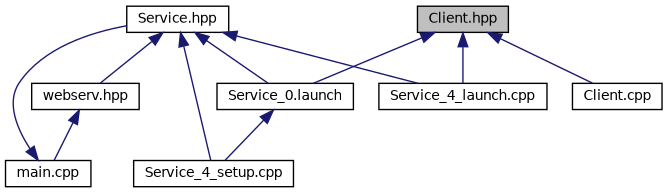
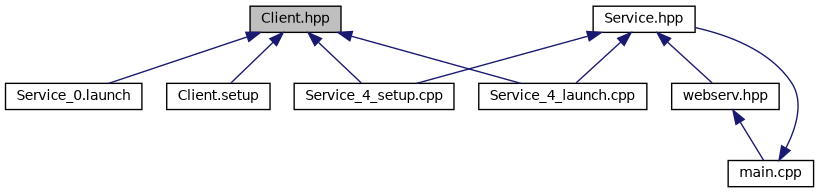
edge "Service_0.launch" -> "Service.hpp": removed
node "Client.cpp": label "Client.cpp" -> "Client.setup"
edge "Service_4_setup.cpp" -> "Service_0.launch": now "Service_4_setup.cpp" -> "Client.hpp"
